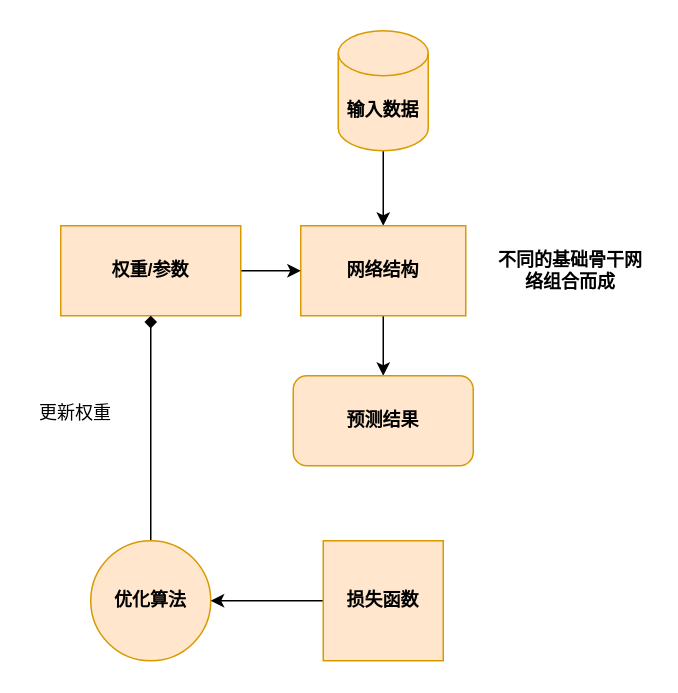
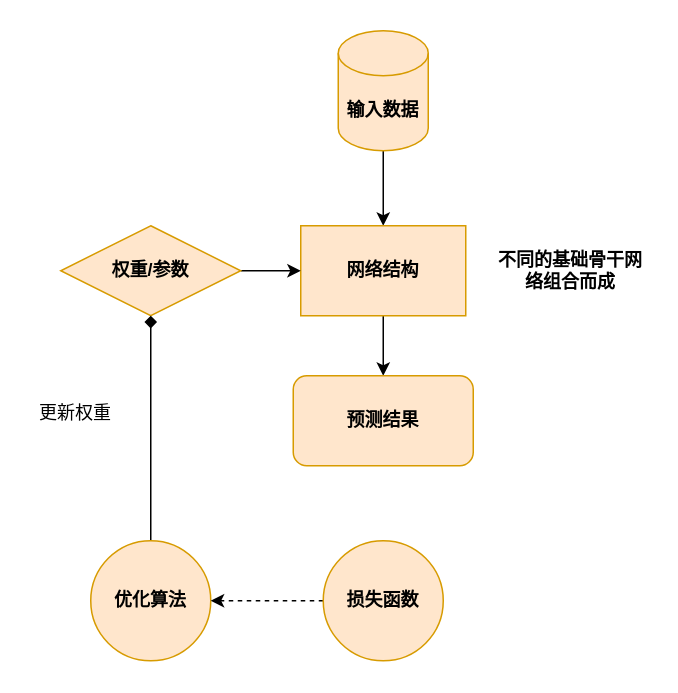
node "权重/参数": shape rectangle -> diamond
edge "损失函数" -> "优化算法": style solid -> dashed
node "损失函数": shape rectangle -> ellipse
